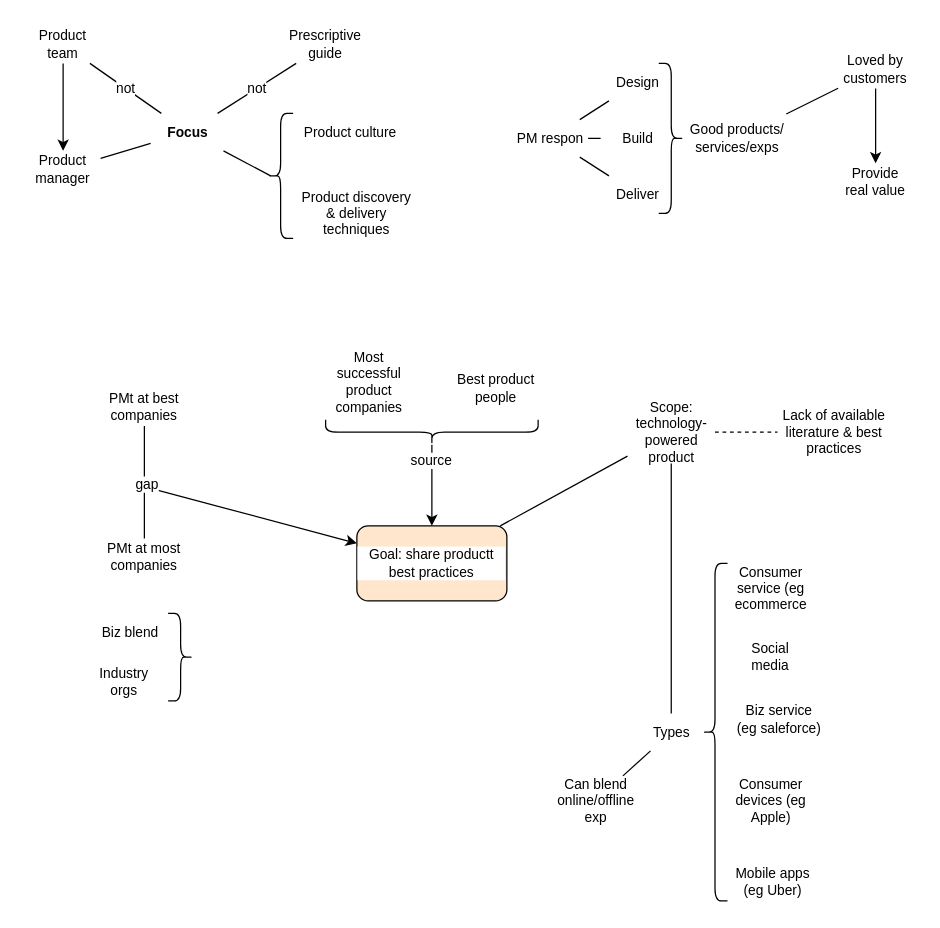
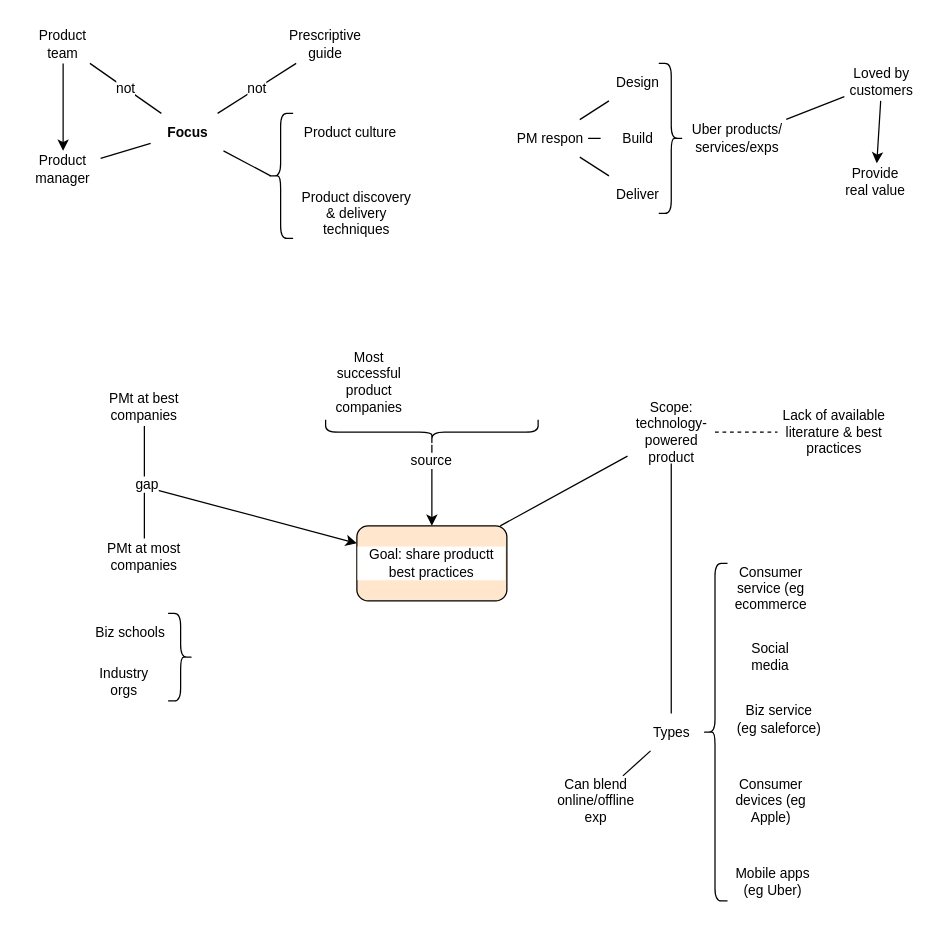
node "Loved by customers": moved (876, 69) -> (882, 82)
node "Good products/ services/exps": label "Good products/ services/exps" -> "Uber products/ services/exps"
node "Best product people": removed
node "Biz blend": label "Biz blend" -> "Biz schools"
